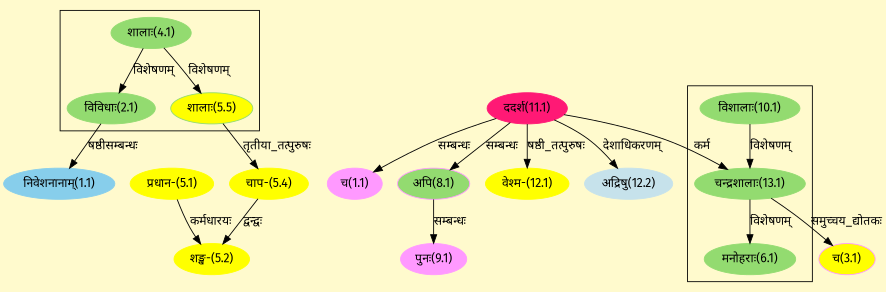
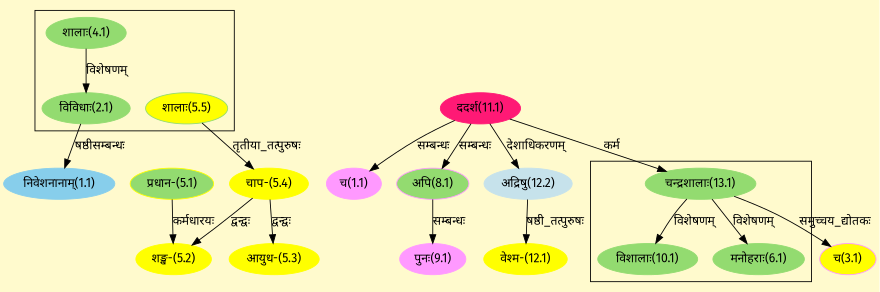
edge "शालाः(4.1)" -> "शालाः(5.5)": removed, label "विशेषणम्"
edge "ददर्श(11.1)" -> "वेश्म-(12.1)": now "अद्रिषु(12.2)" -> "वेश्म-(12.1)"
edge "विशालाः(10.1)" -> "चन्द्रशालाः(13.1)": reversed
node "प्रधान-(5.1)": fillcolor #ffff00 -> #93db70
node "आयुध-(5.3)": added
